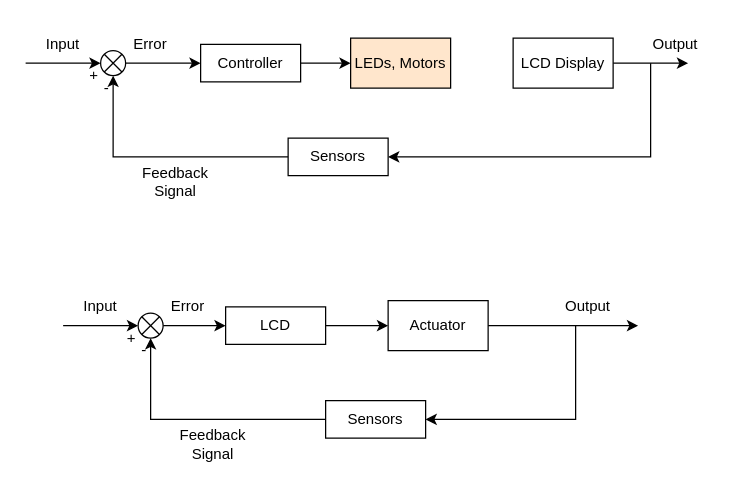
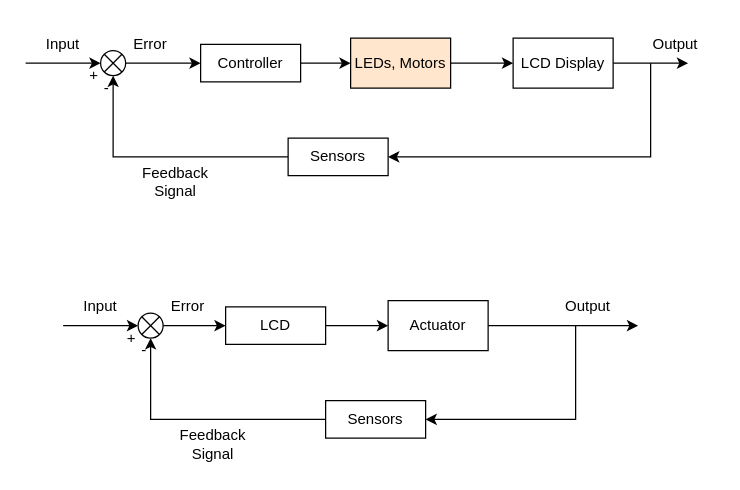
edge "LEDs, Motors" -> "LCD Display": added
